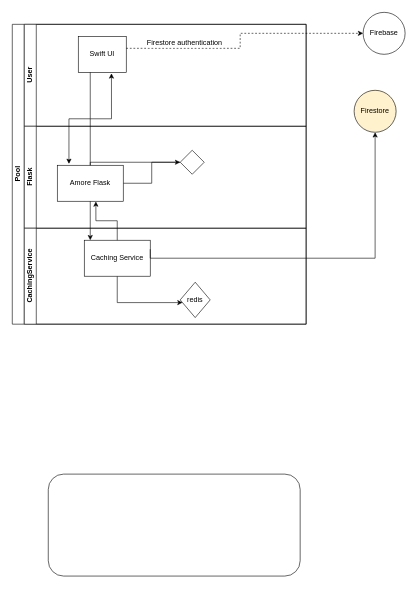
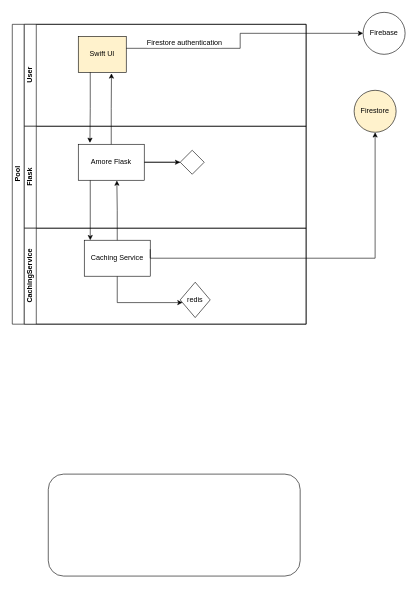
edge "Swift UI" -> "Firebase": style dashed -> solid
node "Swift UI": fillcolor #ffffff -> #fff2cc
node "Amore Flask": moved (90, 183) -> (111, 162)
